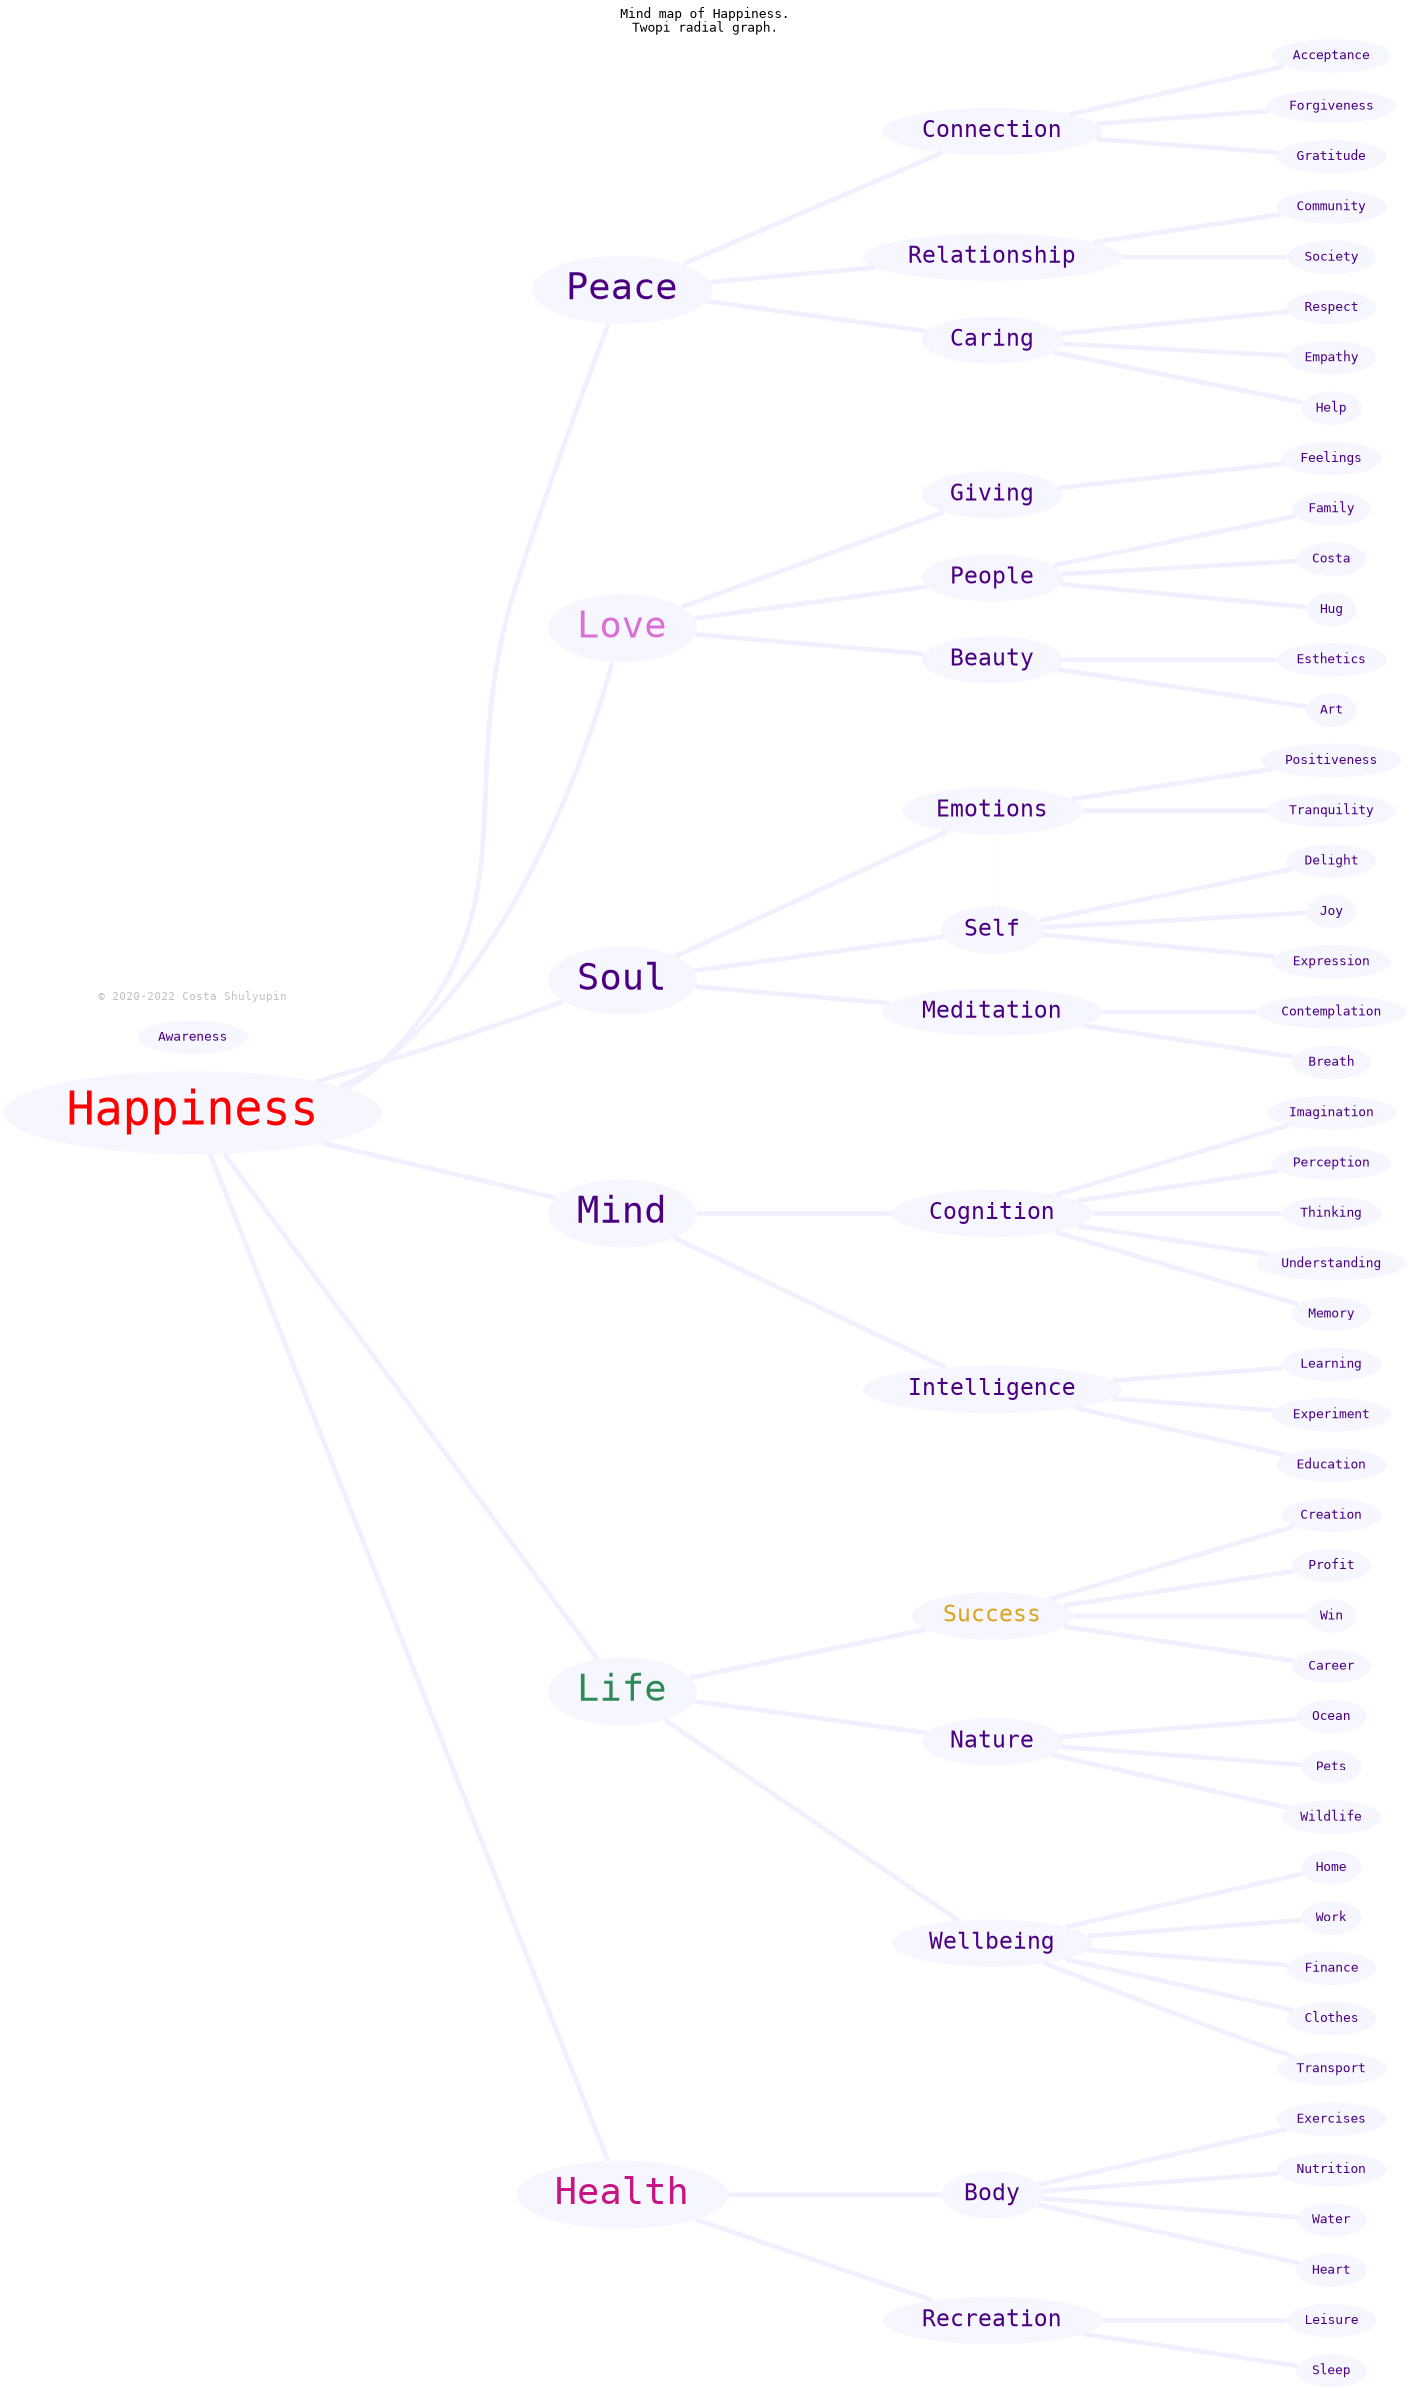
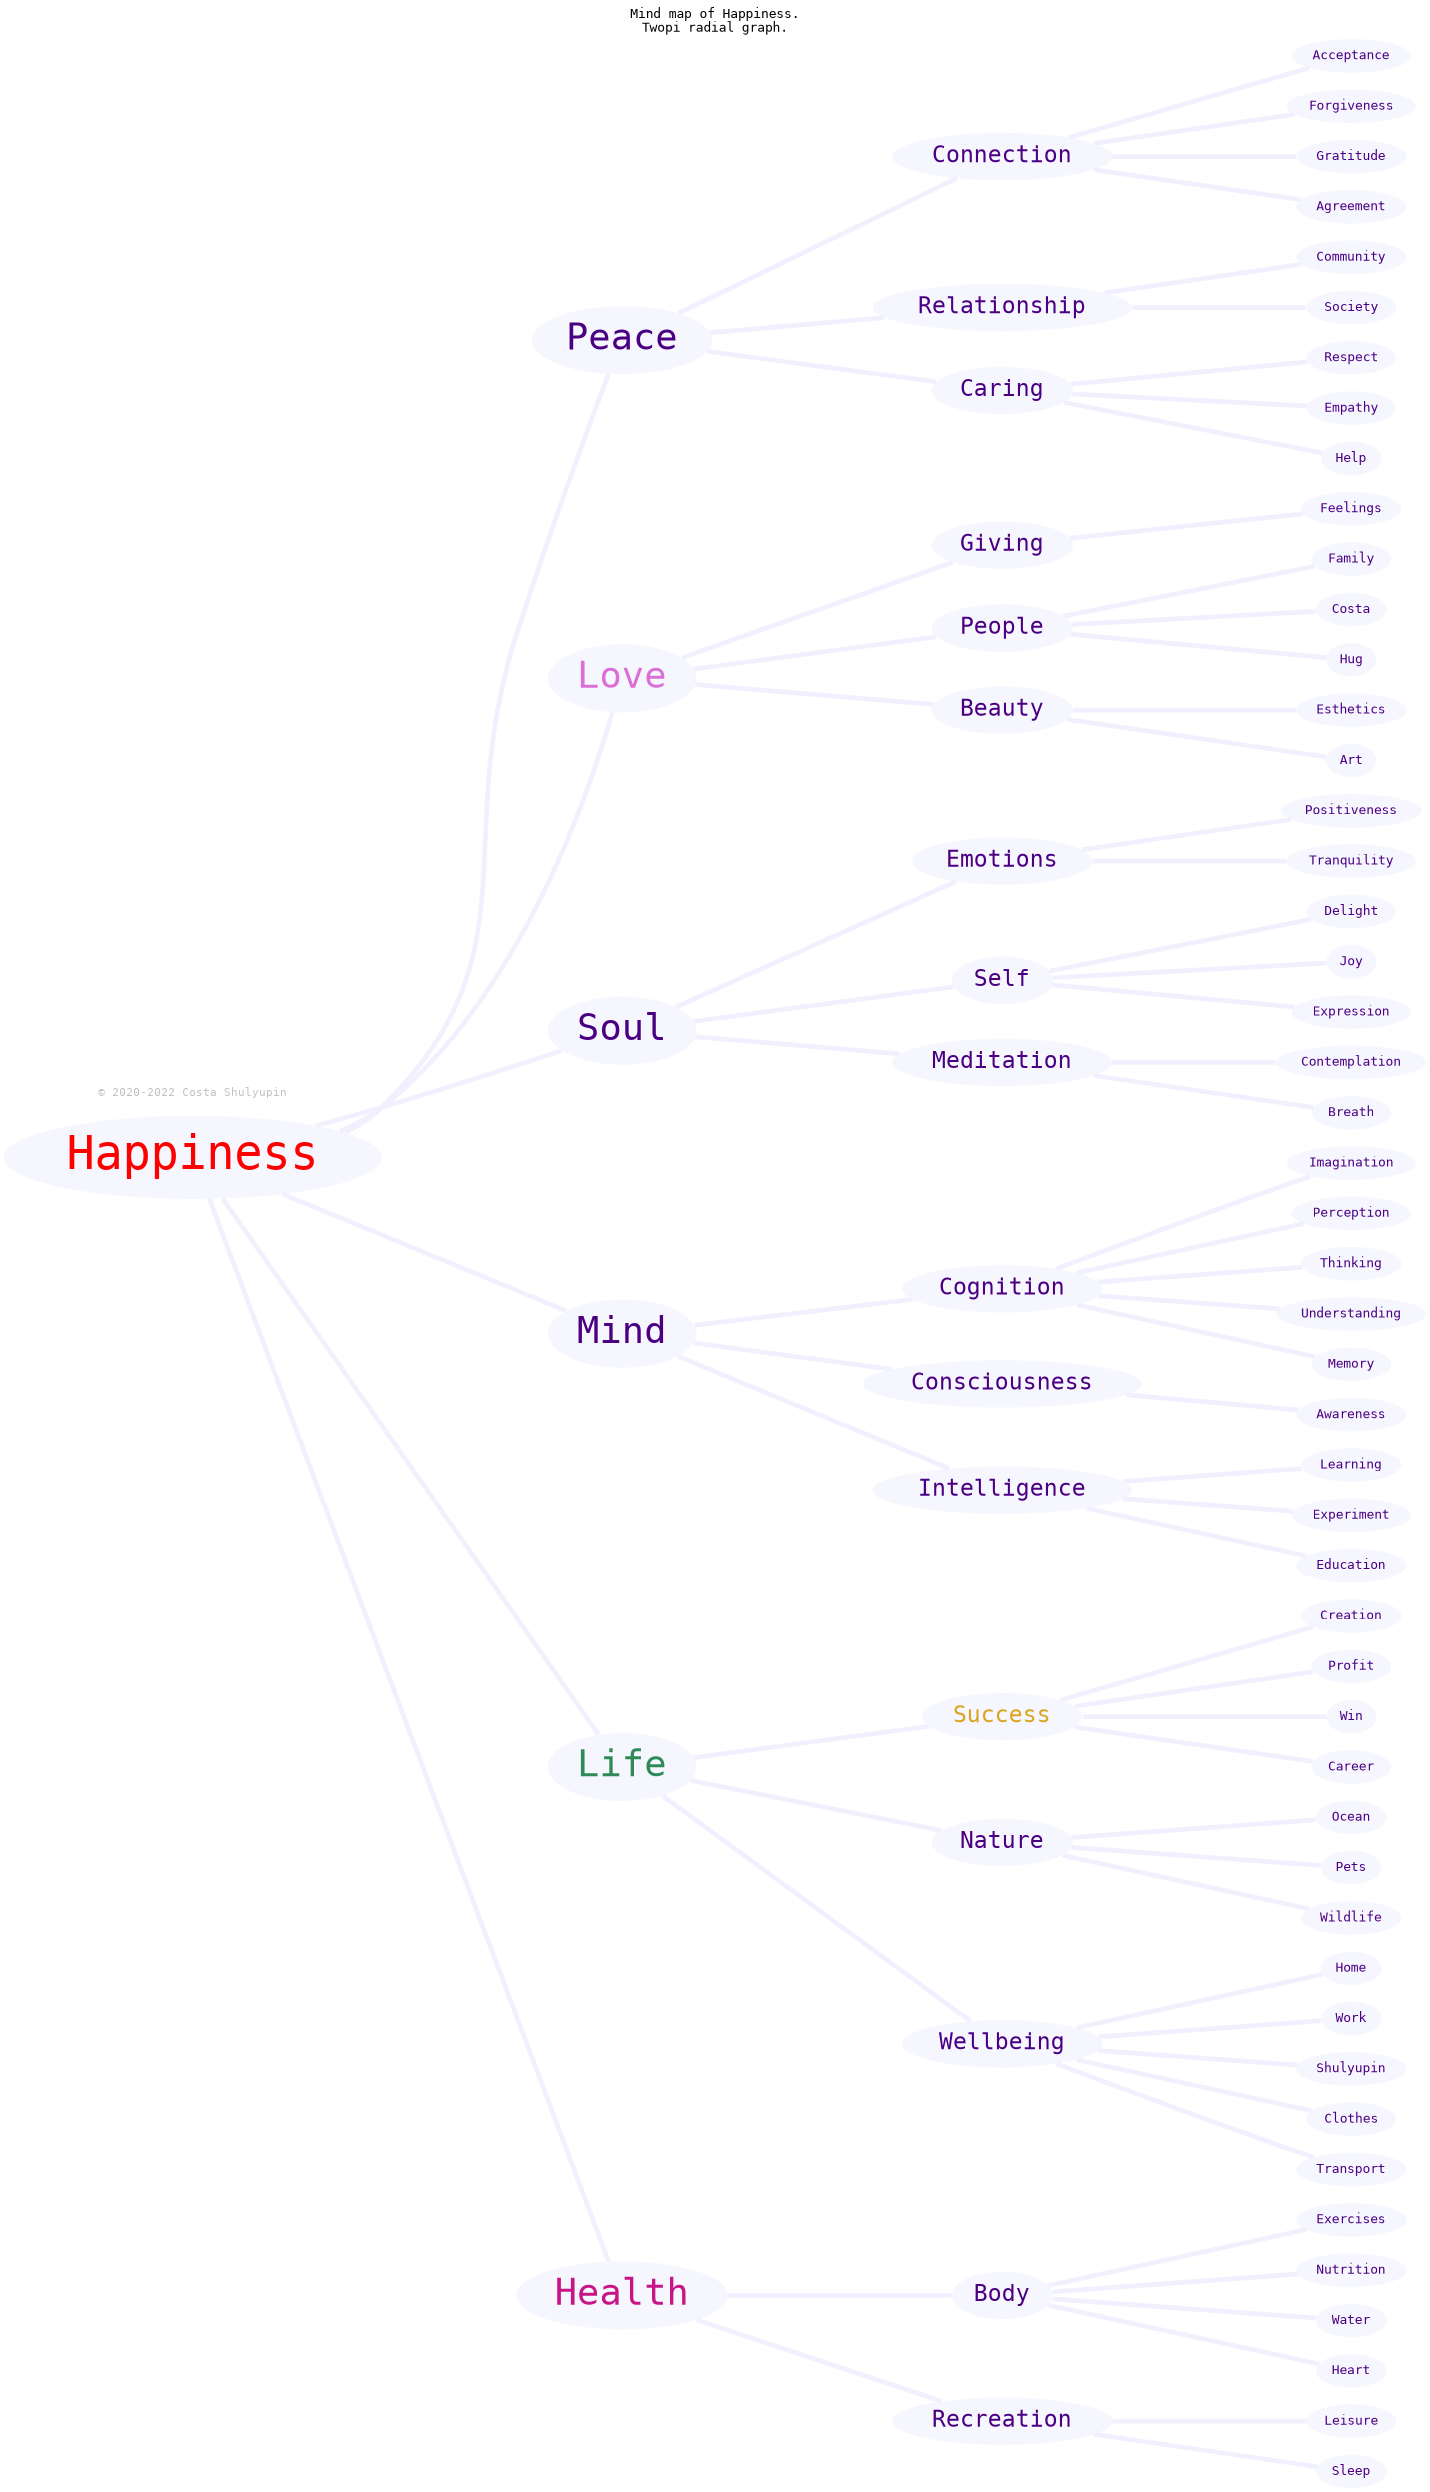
node "Agreement": added
node "Consciousness": added
node "Finance": label "Finance" -> "Shulyupin"
